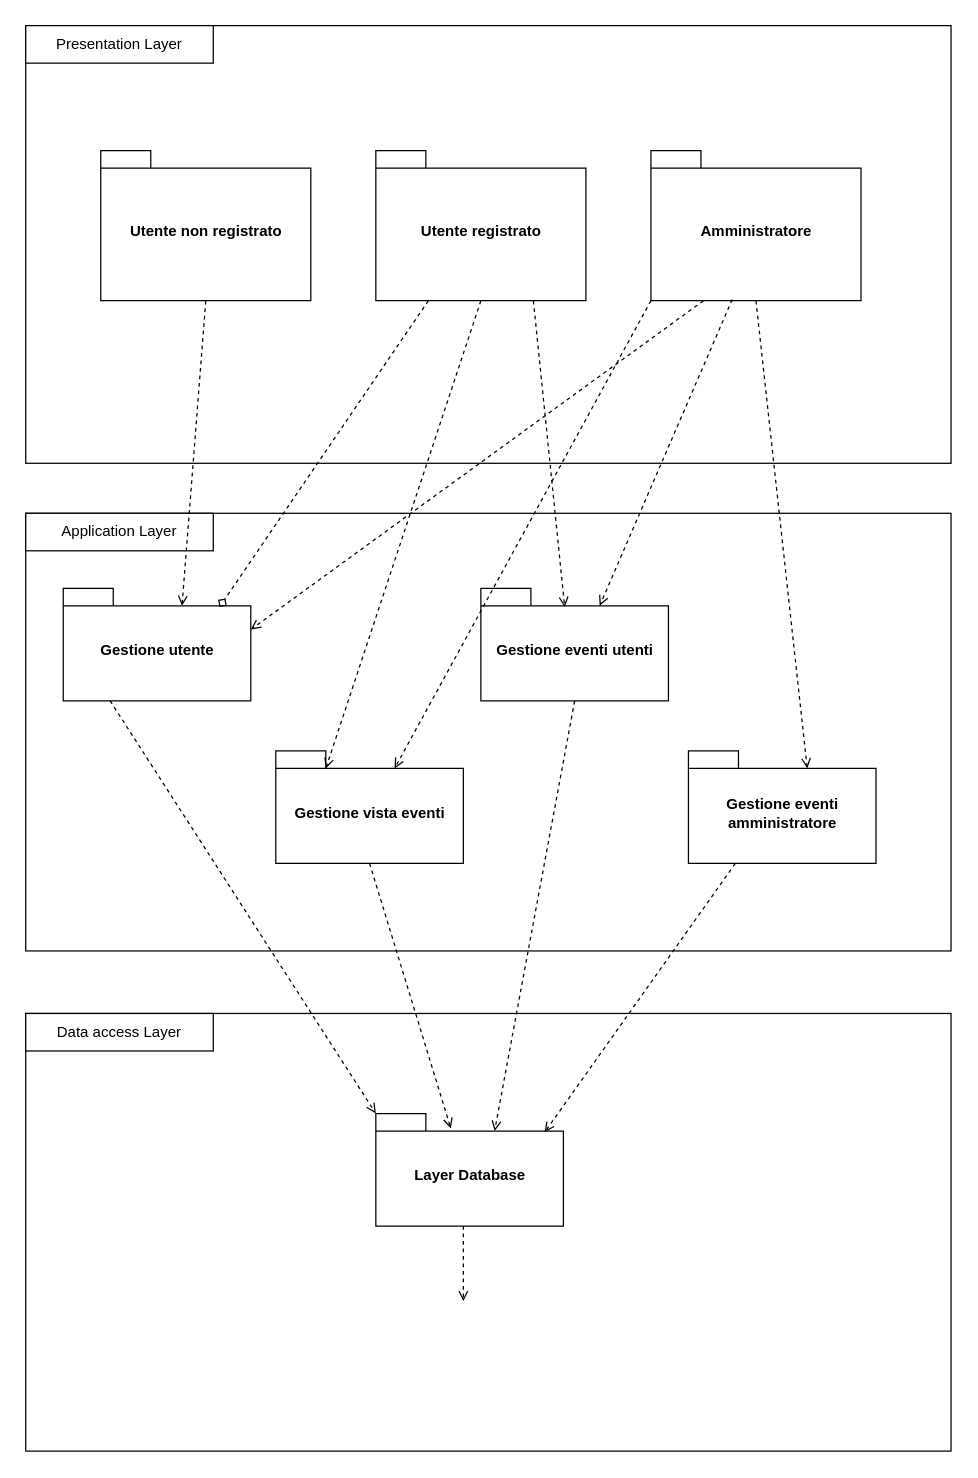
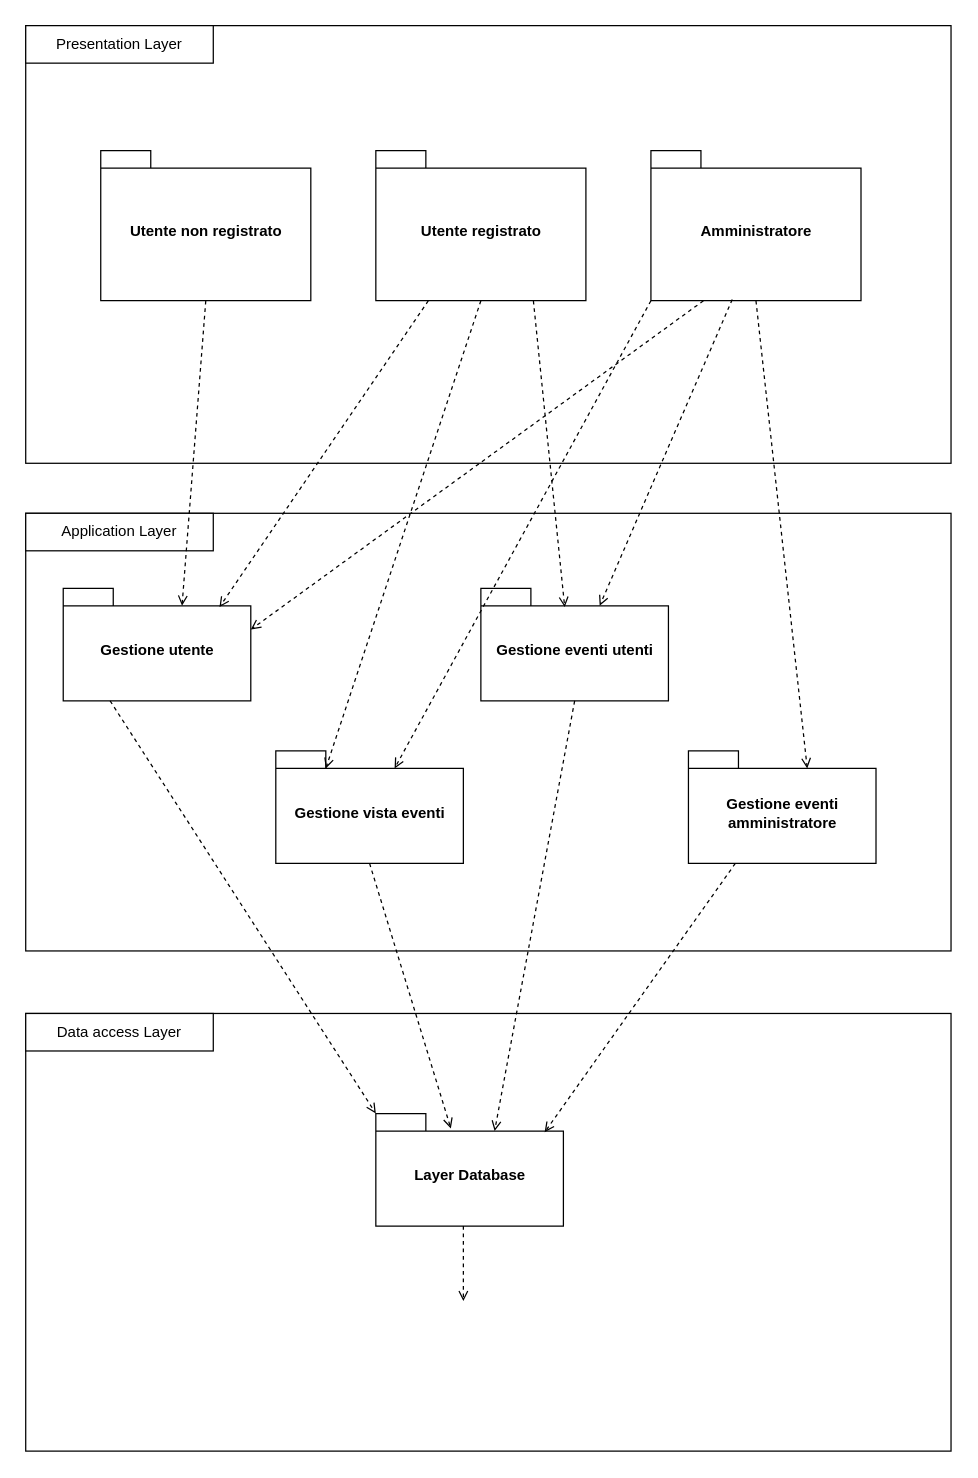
edge "Utente registrato" -> "Gestione utente": arrowhead diamond -> open
